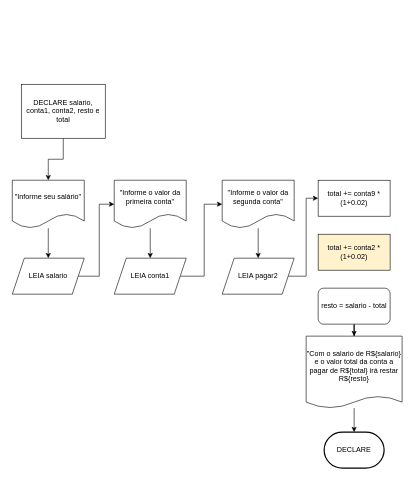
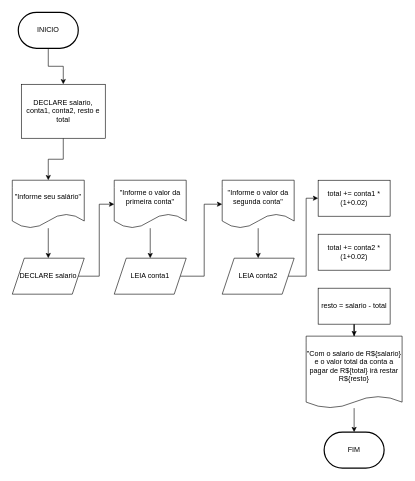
node "INICIO": added
edge "INICIO" -> "DECLARE salario, conta1, conta2, resto e total": added
node "total += conta9 * (1+0.02)": label "total += conta9 * (1+0.02)" -> "total += conta1 * (1+0.02)"
node "total += conta2 * (1+0.02)": fillcolor #fff2cc -> #ffffff
node "LEIA salario": label "LEIA salario" -> "DECLARE salario"
node "LEIA pagar2": label "LEIA pagar2" -> "LEIA conta2"
node "resto = salario - total": shape rounded rectangle -> rectangle
node "DECLARE": label "DECLARE" -> "FIM"
